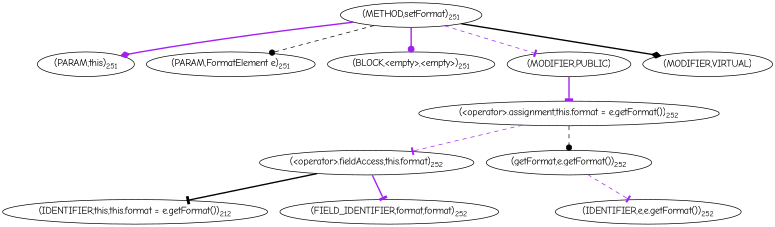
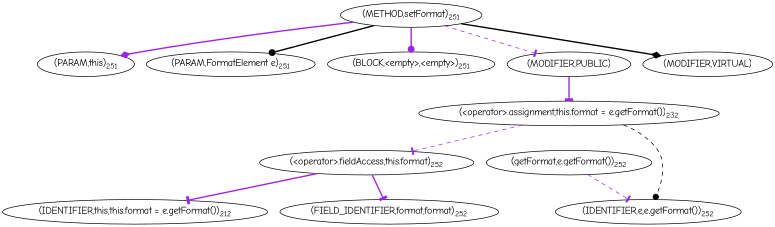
edge "(METHOD,setFormat)" -> "(PARAM,FormatElement e)": style dashed -> bold
node "(<operator>.assignment,this.format = e.getFormat())": text "252" -> "232"
edge "(<operator>.assignment,this.format = e.getFormat())" -> "(getFormat,e.getFormat())": now "(<operator>.assignment,this.format = e.getFormat())" -> "(IDENTIFIER,e,e.getFormat())"
edge "(<operator>.fieldAccess,this.format)" -> "(IDENTIFIER,this,this.format = e.getFormat())": color black -> purple
